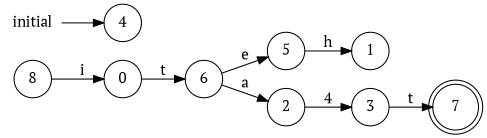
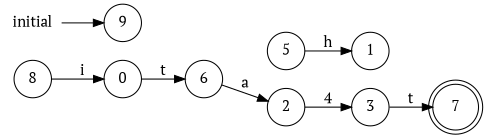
node "4": label "4" -> "9"
edge "6" -> "5": removed, label "e"
